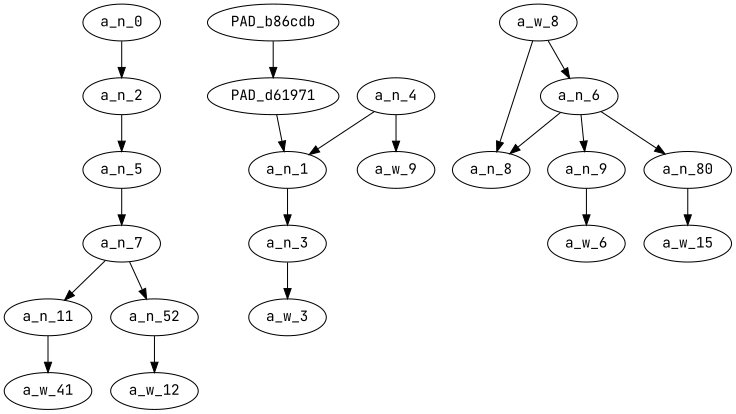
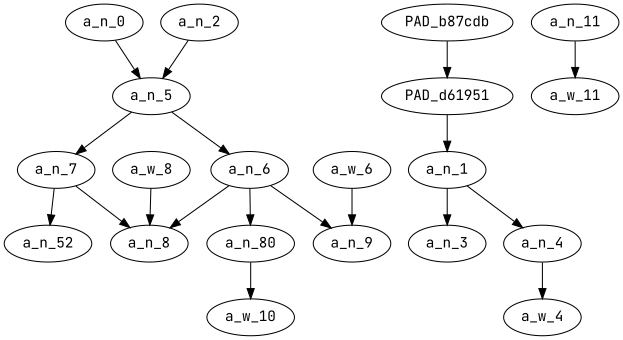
node "PAD_b86cdb": label "PAD_b86cdb" -> "PAD_b87cdb"
edge "a_n_0" -> "a_n_2": now "a_n_0" -> "a_n_5"
edge "a_w_8" -> "a_n_6": now "a_n_5" -> "a_n_6"
node "PAD_d61971": label "PAD_d61971" -> "PAD_d61951"
edge "a_n_4" -> "a_n_1": reversed
node "a_w_9": label "a_w_9" -> "a_w_4"
edge "a_n_9" -> "a_w_6": reversed
node "a_w_15": label "a_w_15" -> "a_w_10"
edge "a_n_7" -> "a_n_11": now "a_n_7" -> "a_n_8"
node "a_w_3": removed
node "a_w_41": label "a_w_41" -> "a_w_11"
node "a_w_12": removed
